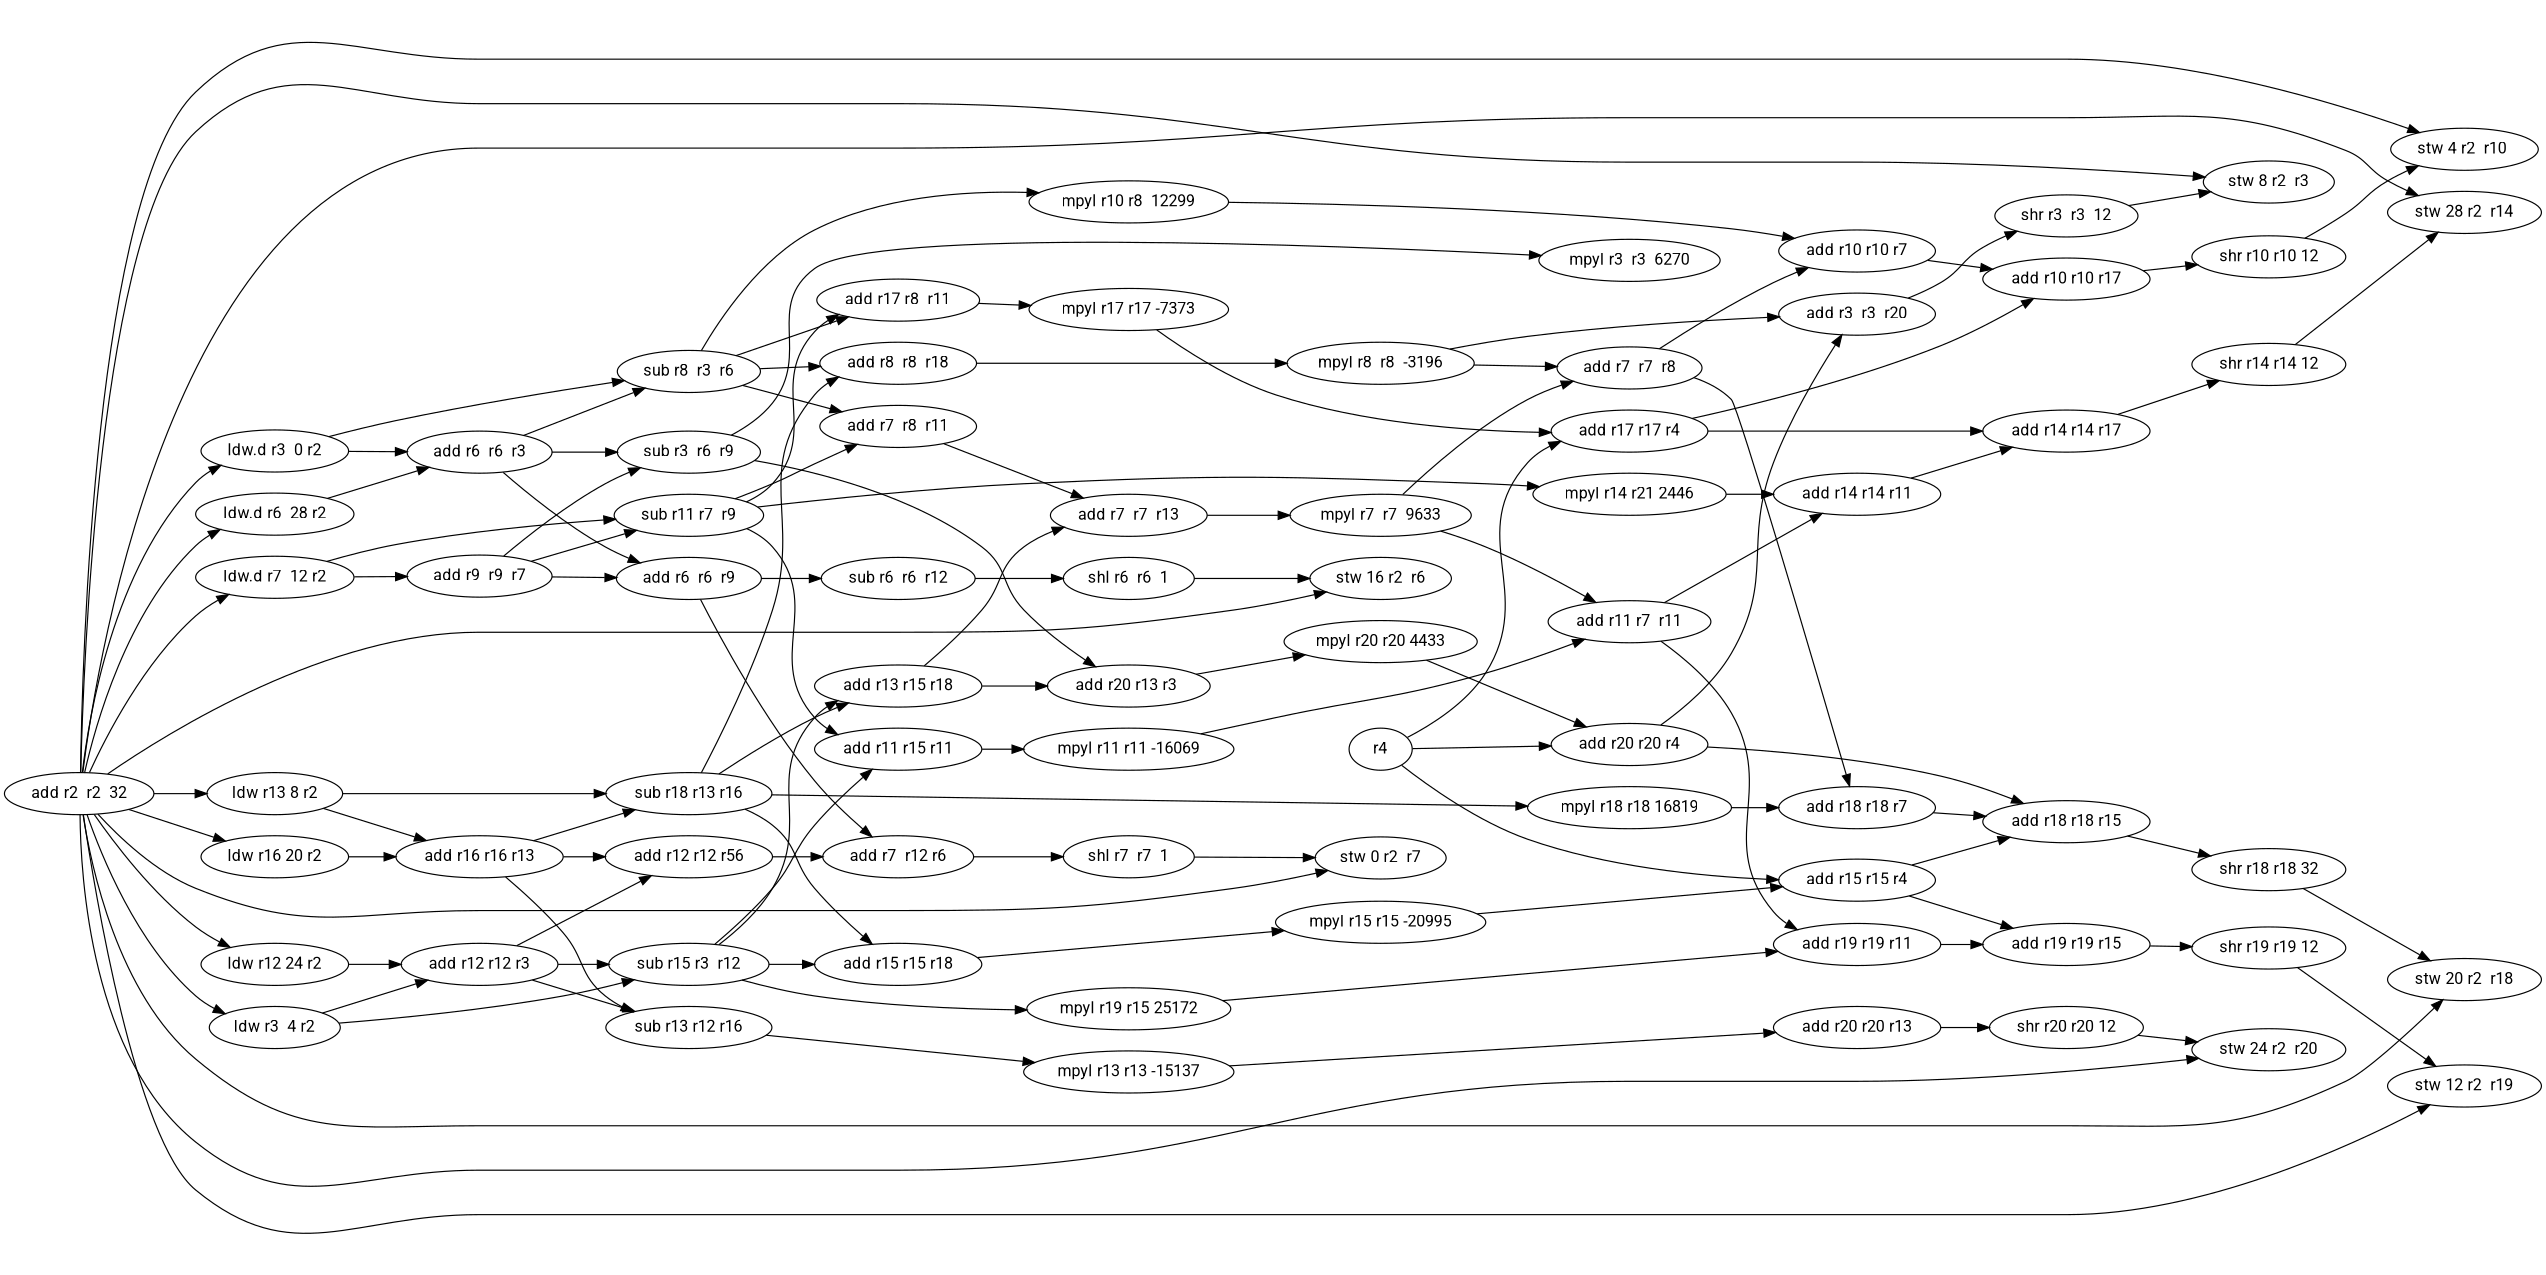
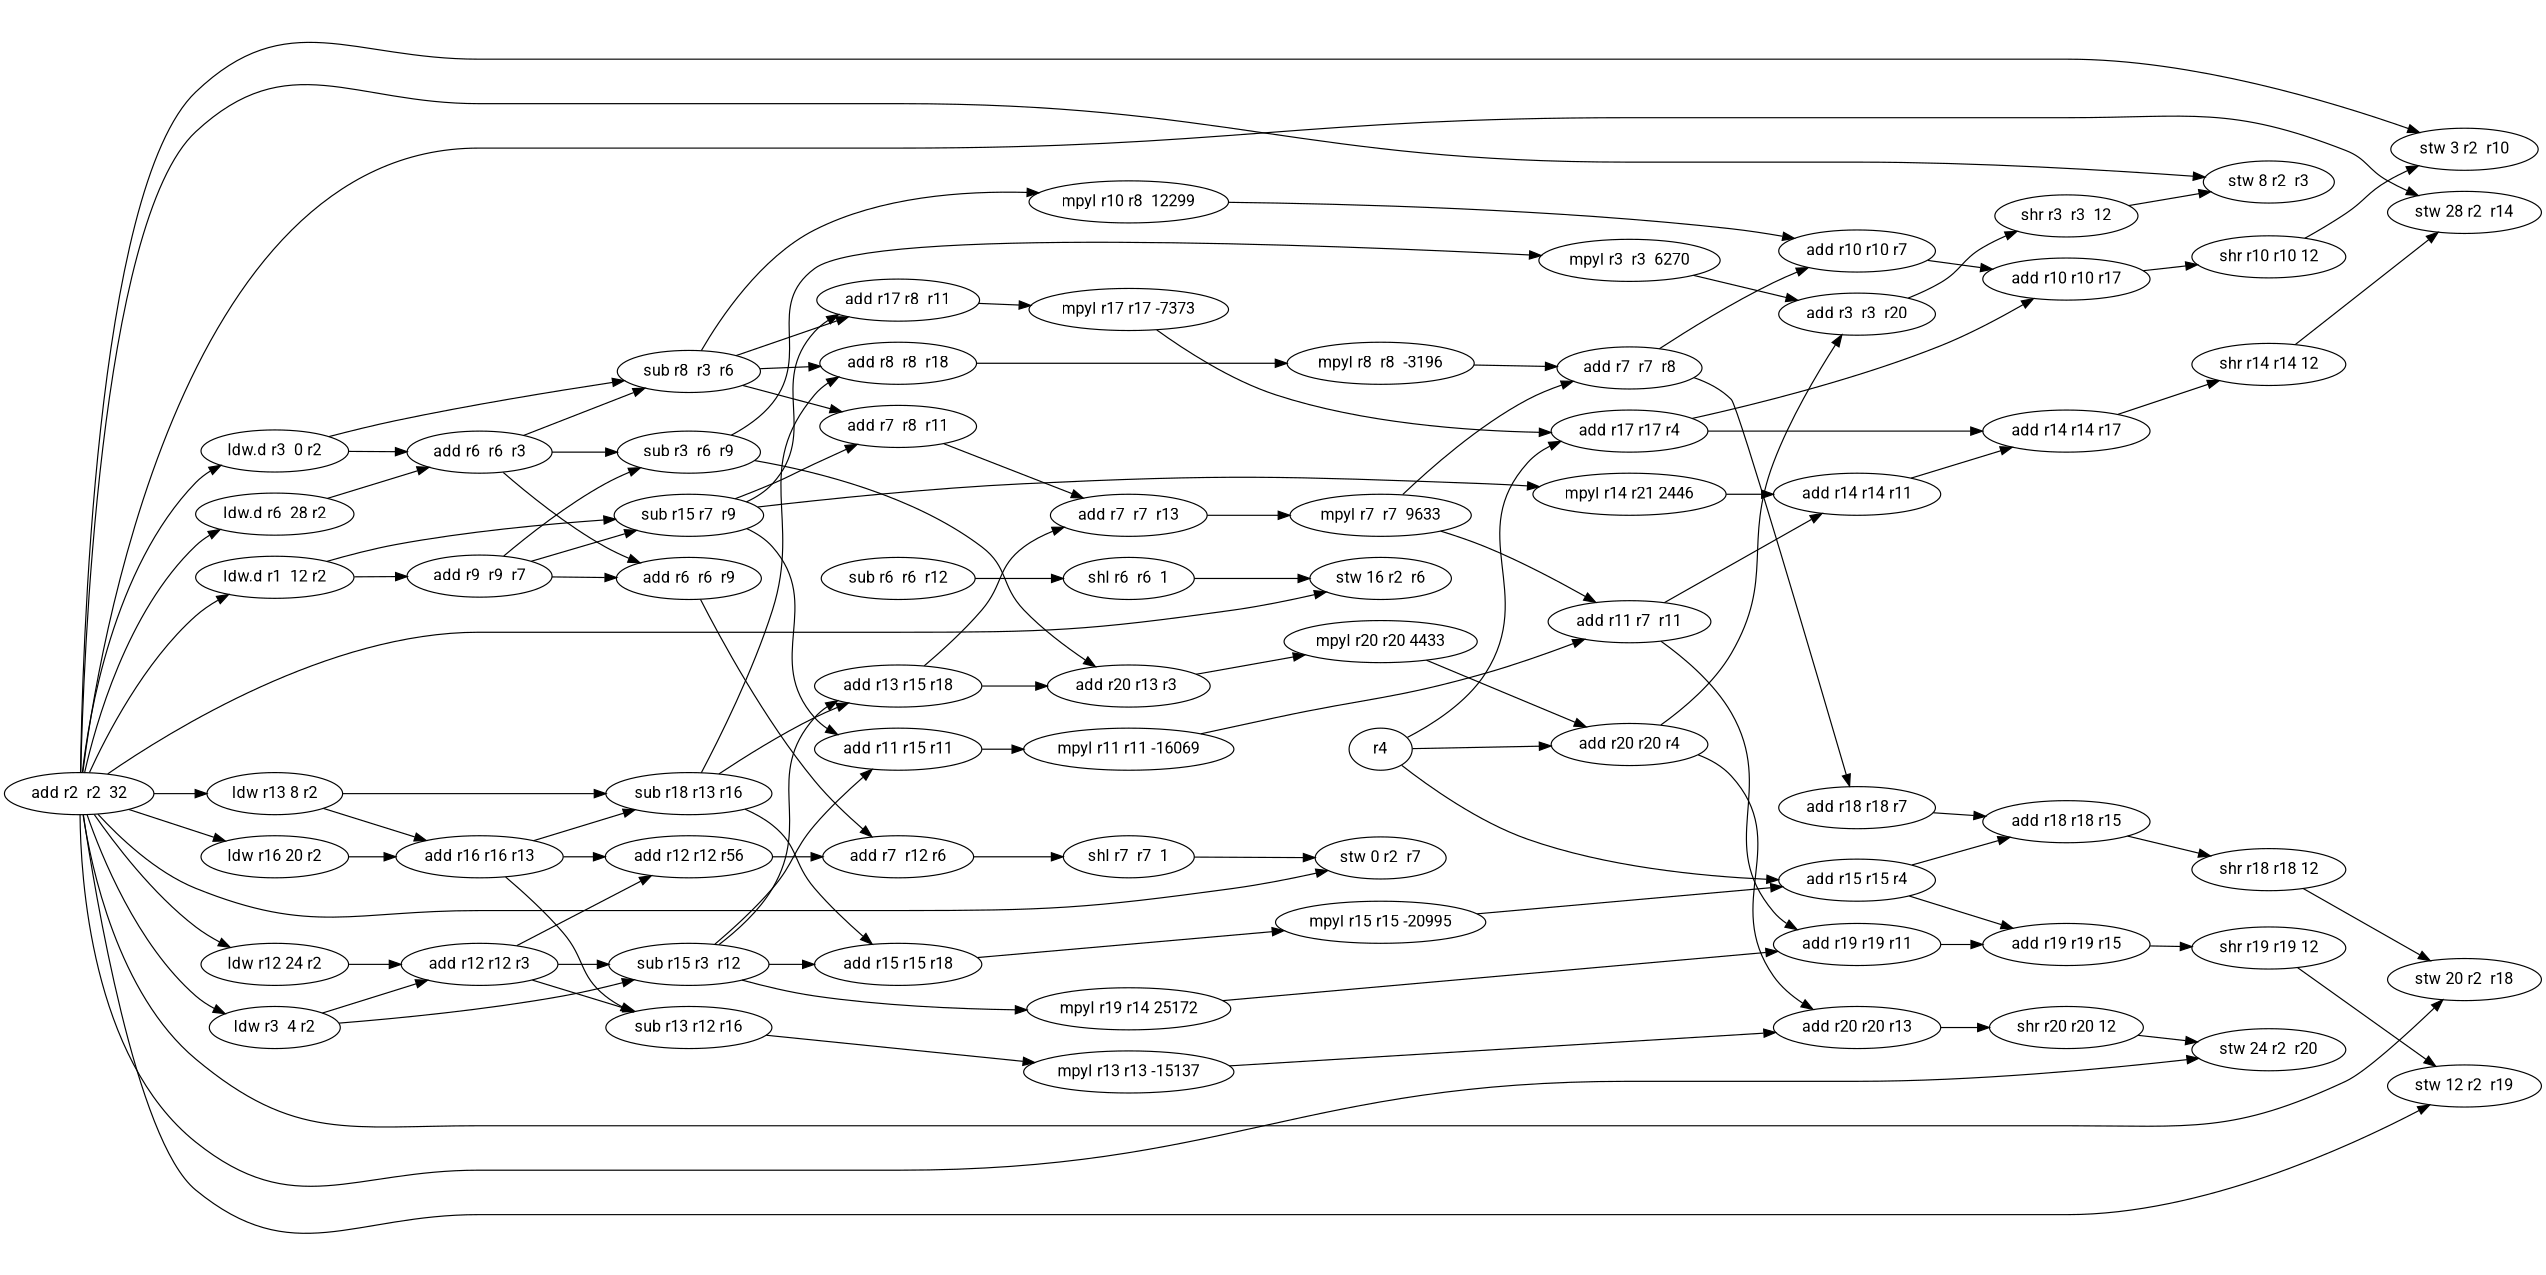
node "stw 4 r2  r10": label "stw 4 r2  r10" -> "stw 3 r2  r10"
edge "mpyl r8  r8  -3196" -> "add r3  r3  r20": now "mpyl r3  r3  6270" -> "add r3  r3  r20"
node "sub r11 r7  r9": label "sub r11 r7  r9" -> "sub r15 r7  r9"
node "ldw.d r7  12 r2": label "ldw.d r7  12 r2" -> "ldw.d r1  12 r2"
edge "add r6  r6  r9" -> "sub r6  r6  r12": removed
edge "add r20 r20 r4" -> "add r18 r18 r15": now "add r20 r20 r4" -> "add r20 r20 r13"
node "mpyl r18 r18 16819": removed
node "shr r18 r18 32": label "shr r18 r18 32" -> "shr r18 r18 12"
node "mpyl r19 r15 25172": label "mpyl r19 r15 25172" -> "mpyl r19 r14 25172"
